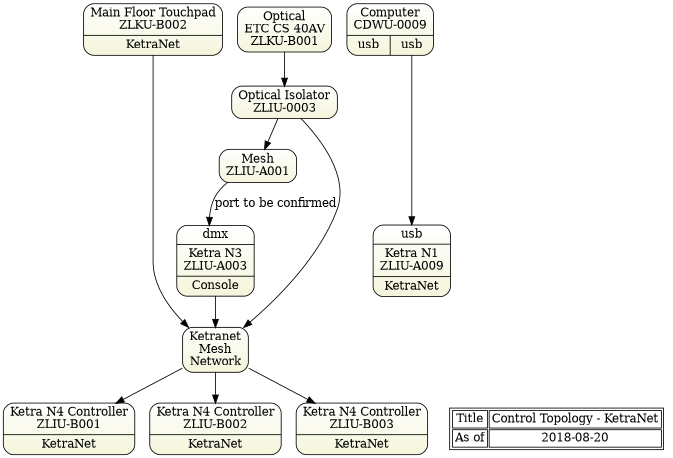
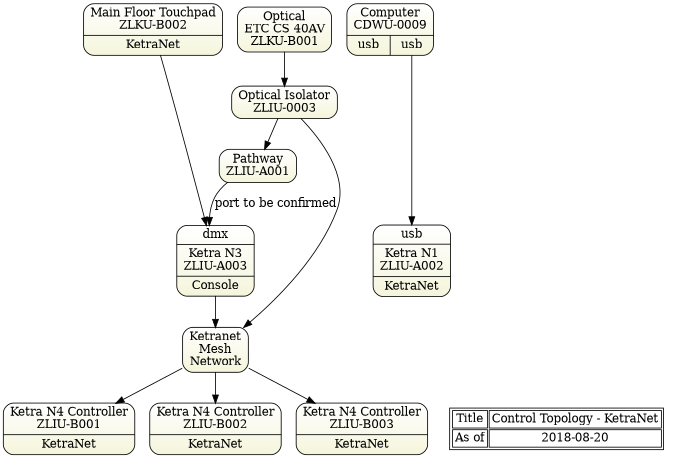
node "Mesh ZLIU-A001": label "Mesh ZLIU-A001" -> "Pathway ZLIU-A001"
edge "Main Floor Touchpad" -> "Ketranet Mesh Network": now "Main Floor Touchpad" -> "dmx"
node "usb": text "ZLIU-A009" -> "ZLIU-A002"
